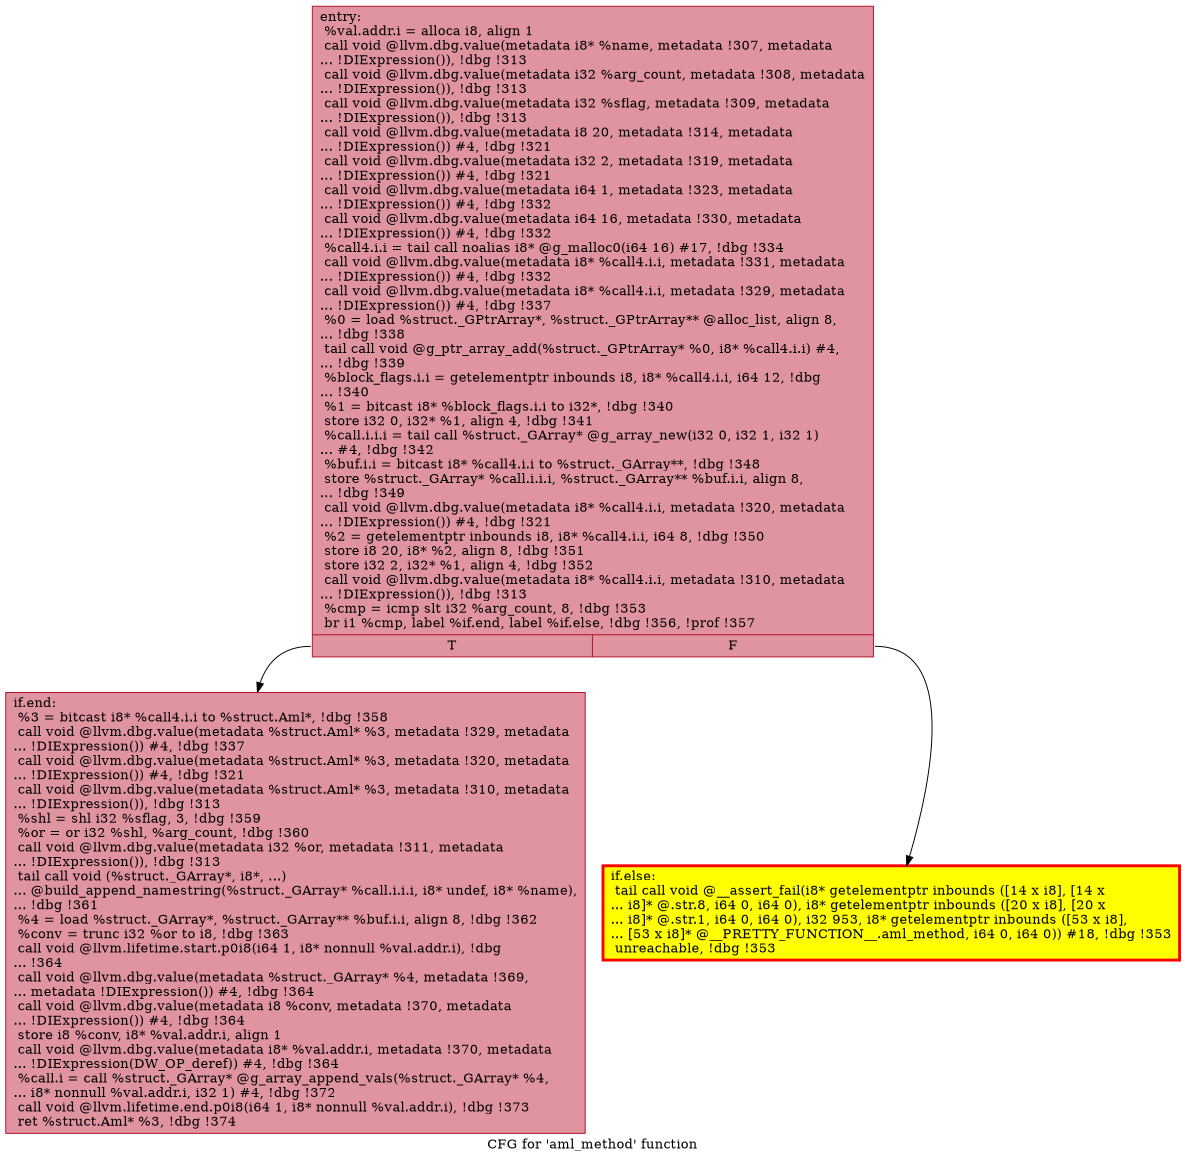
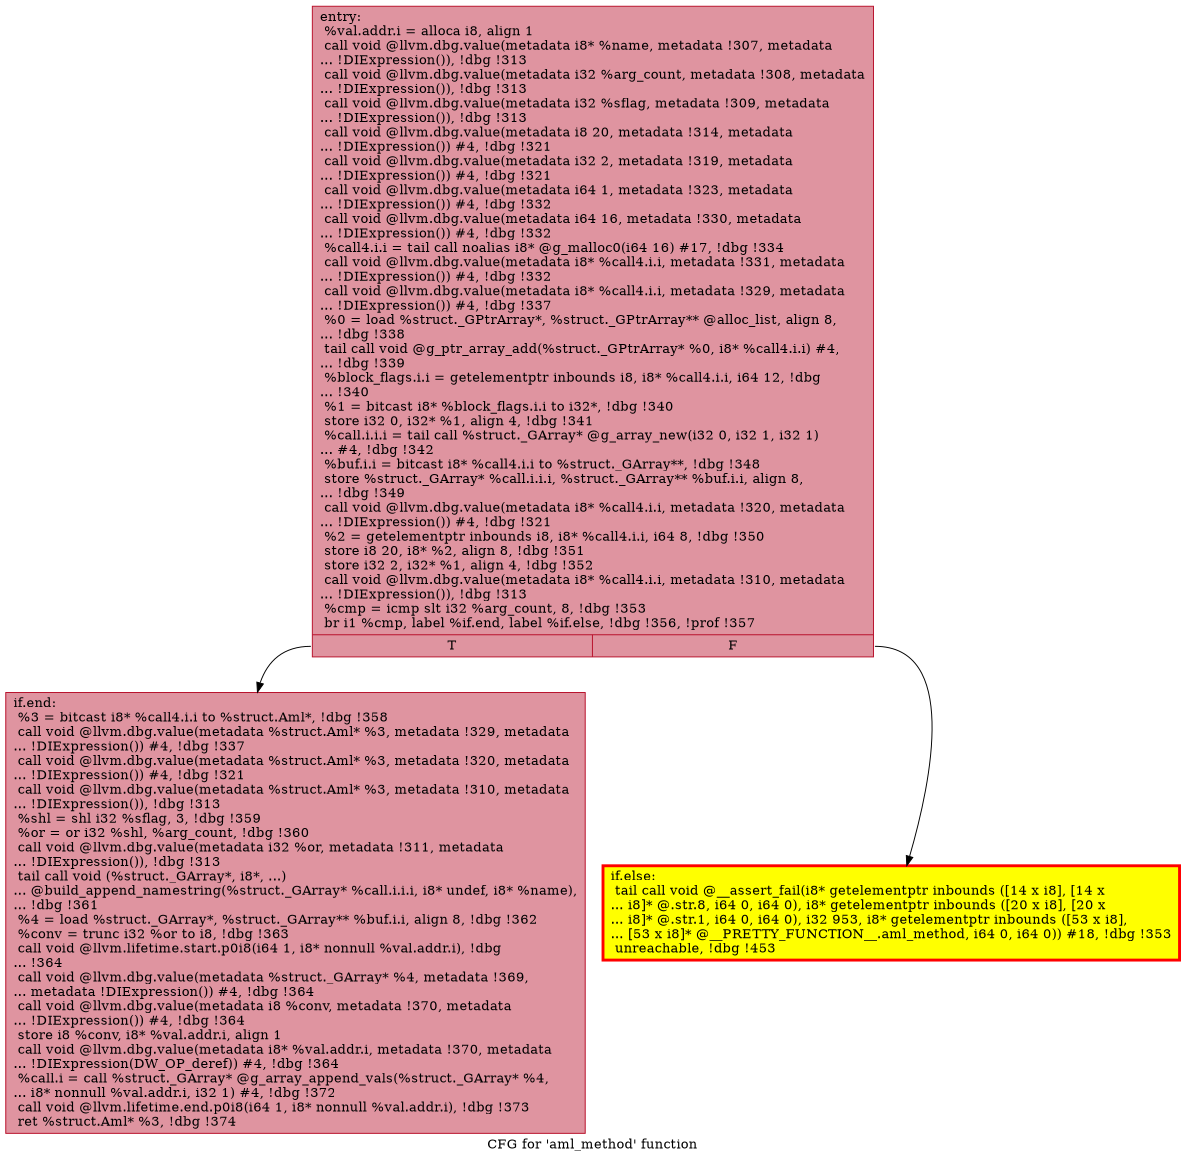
node "if.else:": text "unreachable, !dbg !353" -> "unreachable, !dbg !453"
